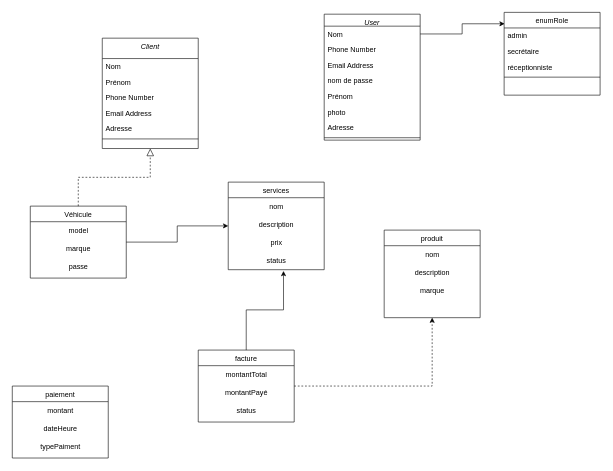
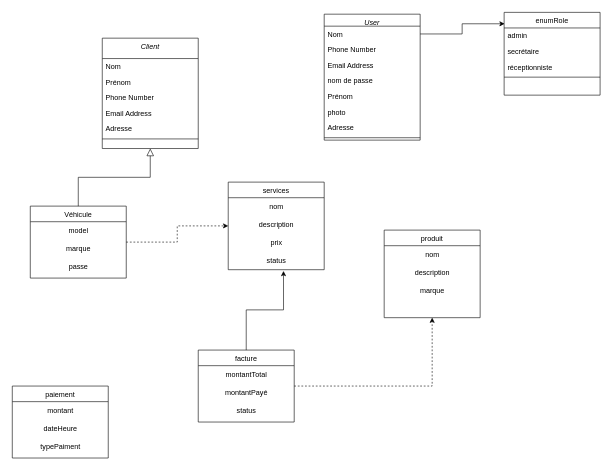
edge "Véhicule" -> "Client": style dashed -> solid
edge "Véhicule" -> "services": style solid -> dashed
